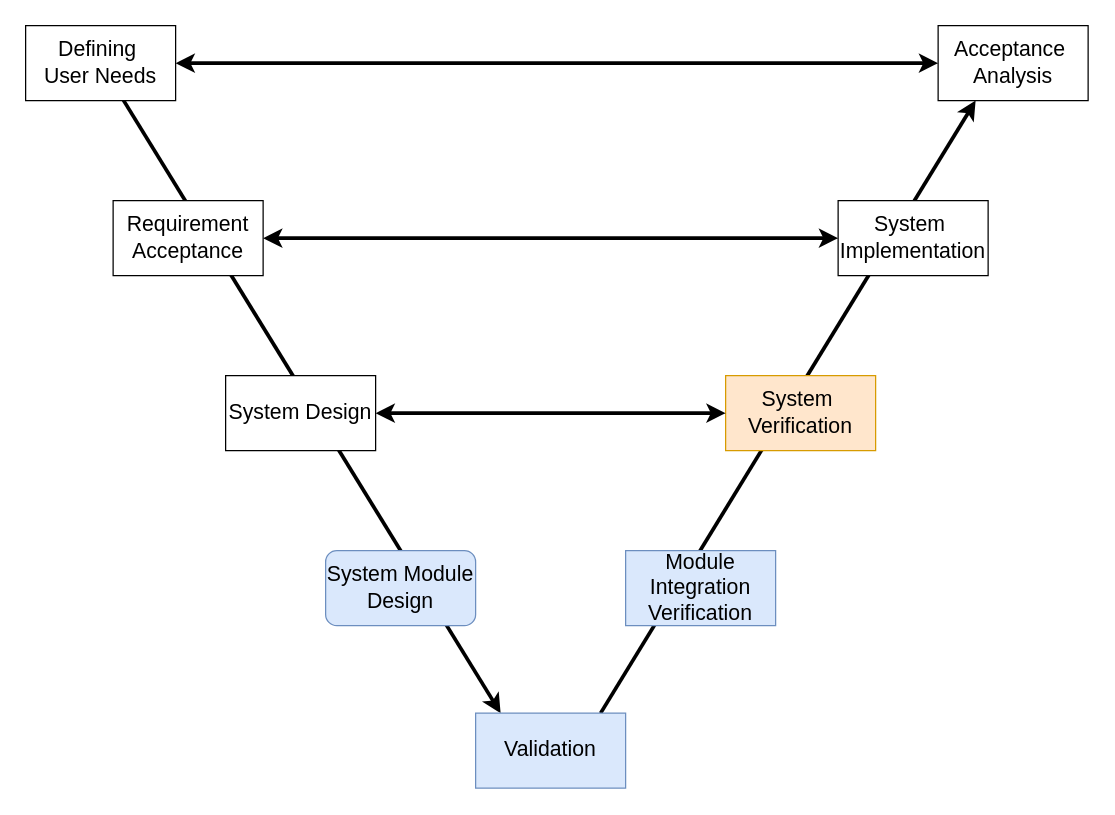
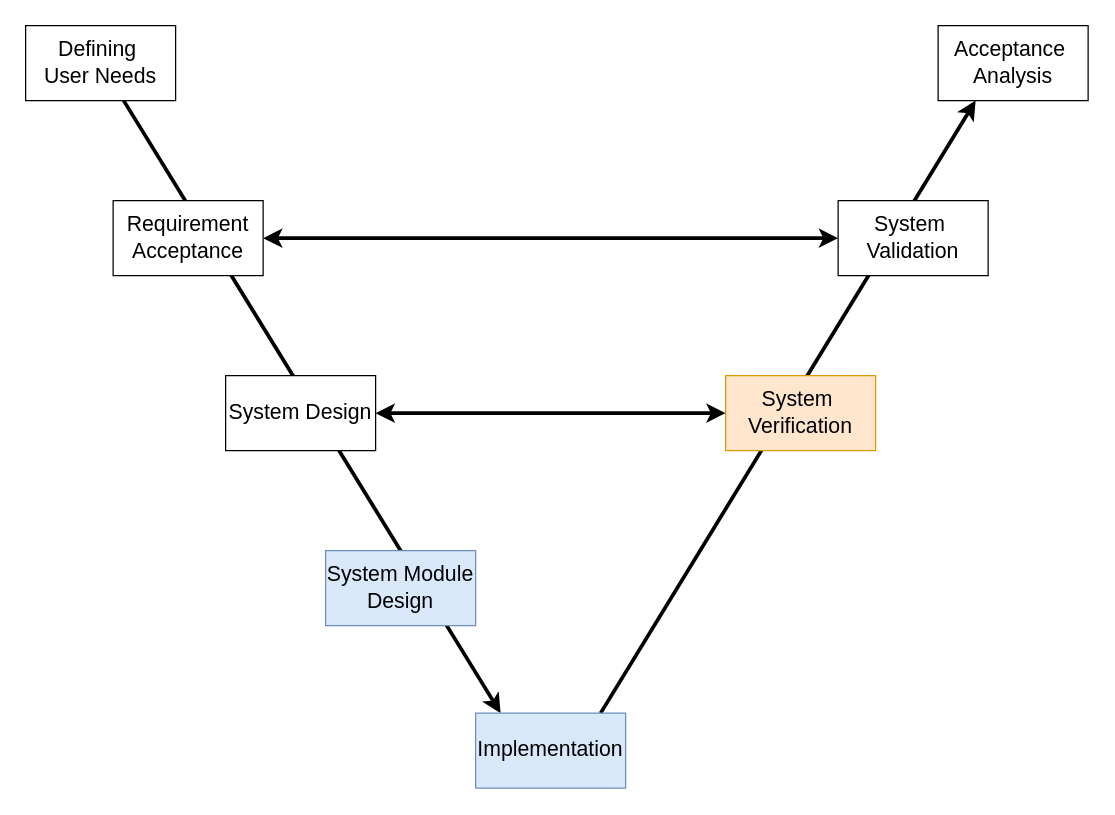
edge "Defining User Needs" -- "Acceptance Analysis": removed
node "System Implementation": label "System Implementation" -> "System Validation"
node "System Module Design": shape rounded rectangle -> rectangle
node "Module Integration Verification": removed
node "Validation": label "Validation" -> "Implementation"
